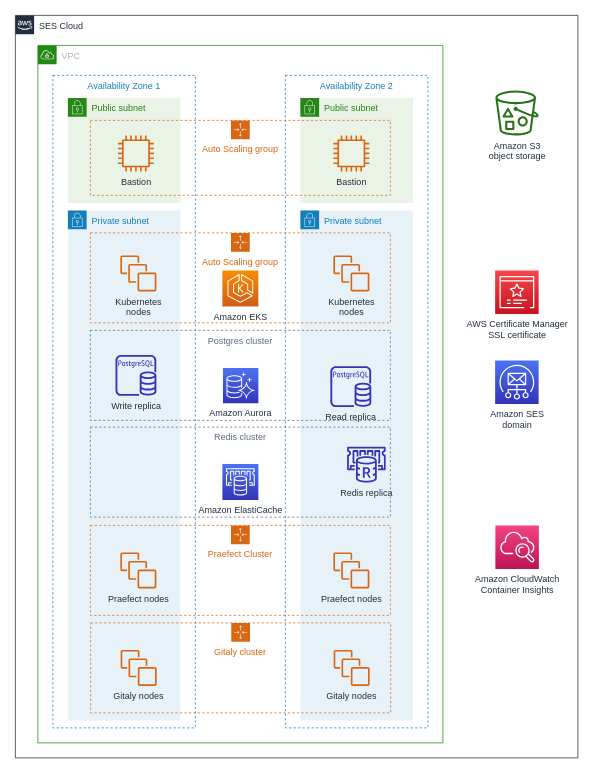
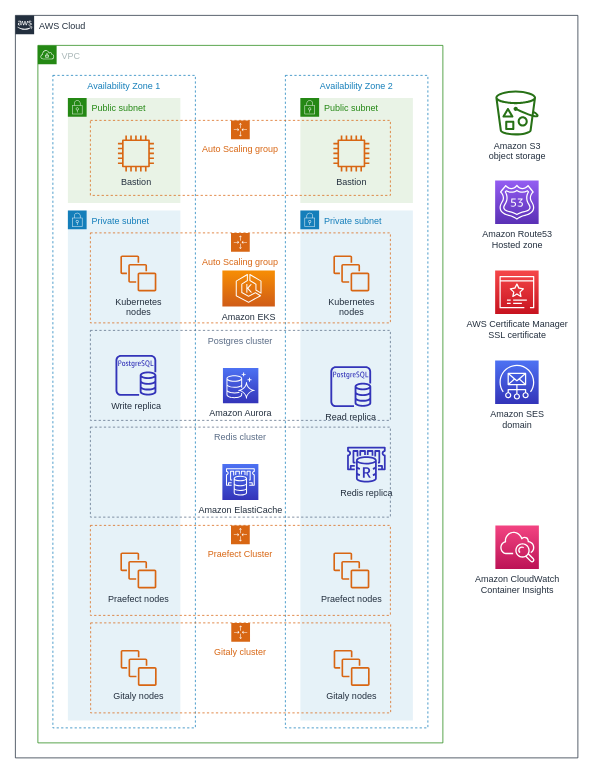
node "SES Cloud": label "SES Cloud" -> "AWS Cloud"
node "Amazon Route53 Hosted zone": added
node "Amazon EKS": size 36x36 -> 53x36
